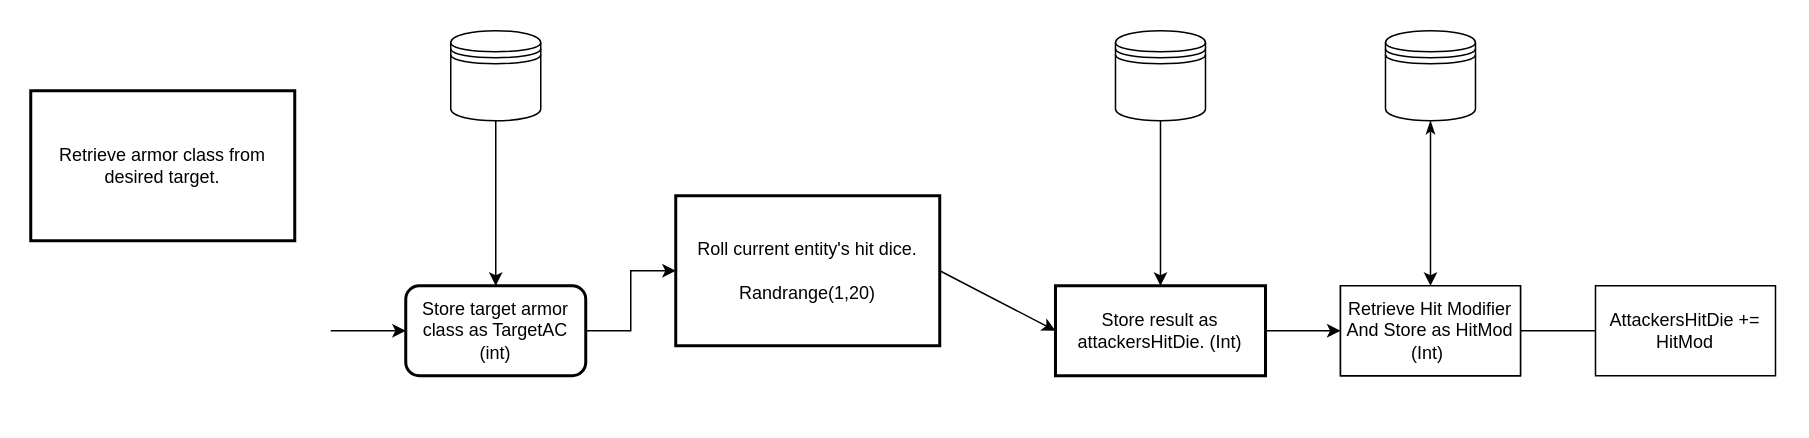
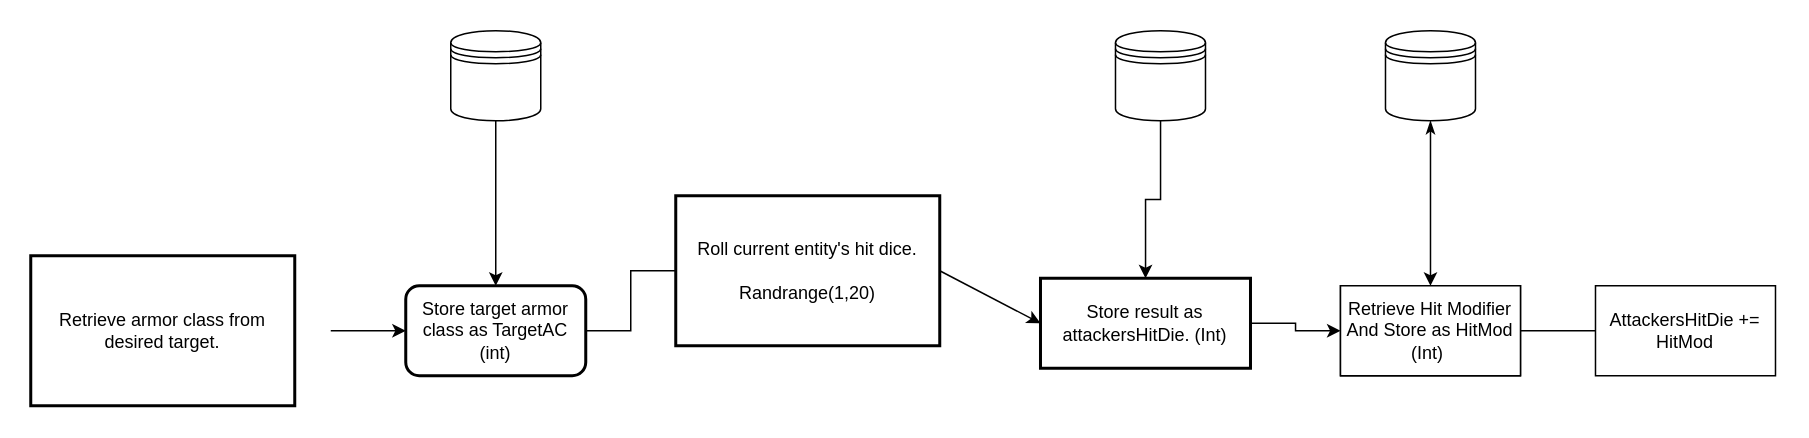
node "Retrieve armor class from desired target.": moved (163, 166) -> (163, 331)
edge "Store target armor class as TargetAC (int)" -> "Roll current entity's hit dice. Randrange(1,20)": arrowhead classic -> none
node "Store result as attackersHitDie. (Int)": moved (1160, 331) -> (1145, 323)
